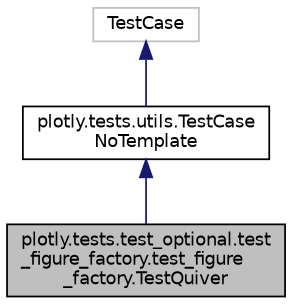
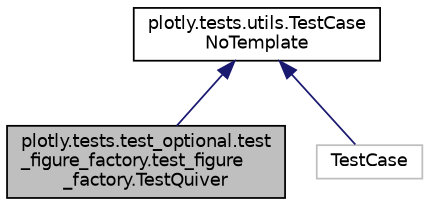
edge "plotly.tests.utils.TestCase NoTemplate" -> "TestCase": reversed
